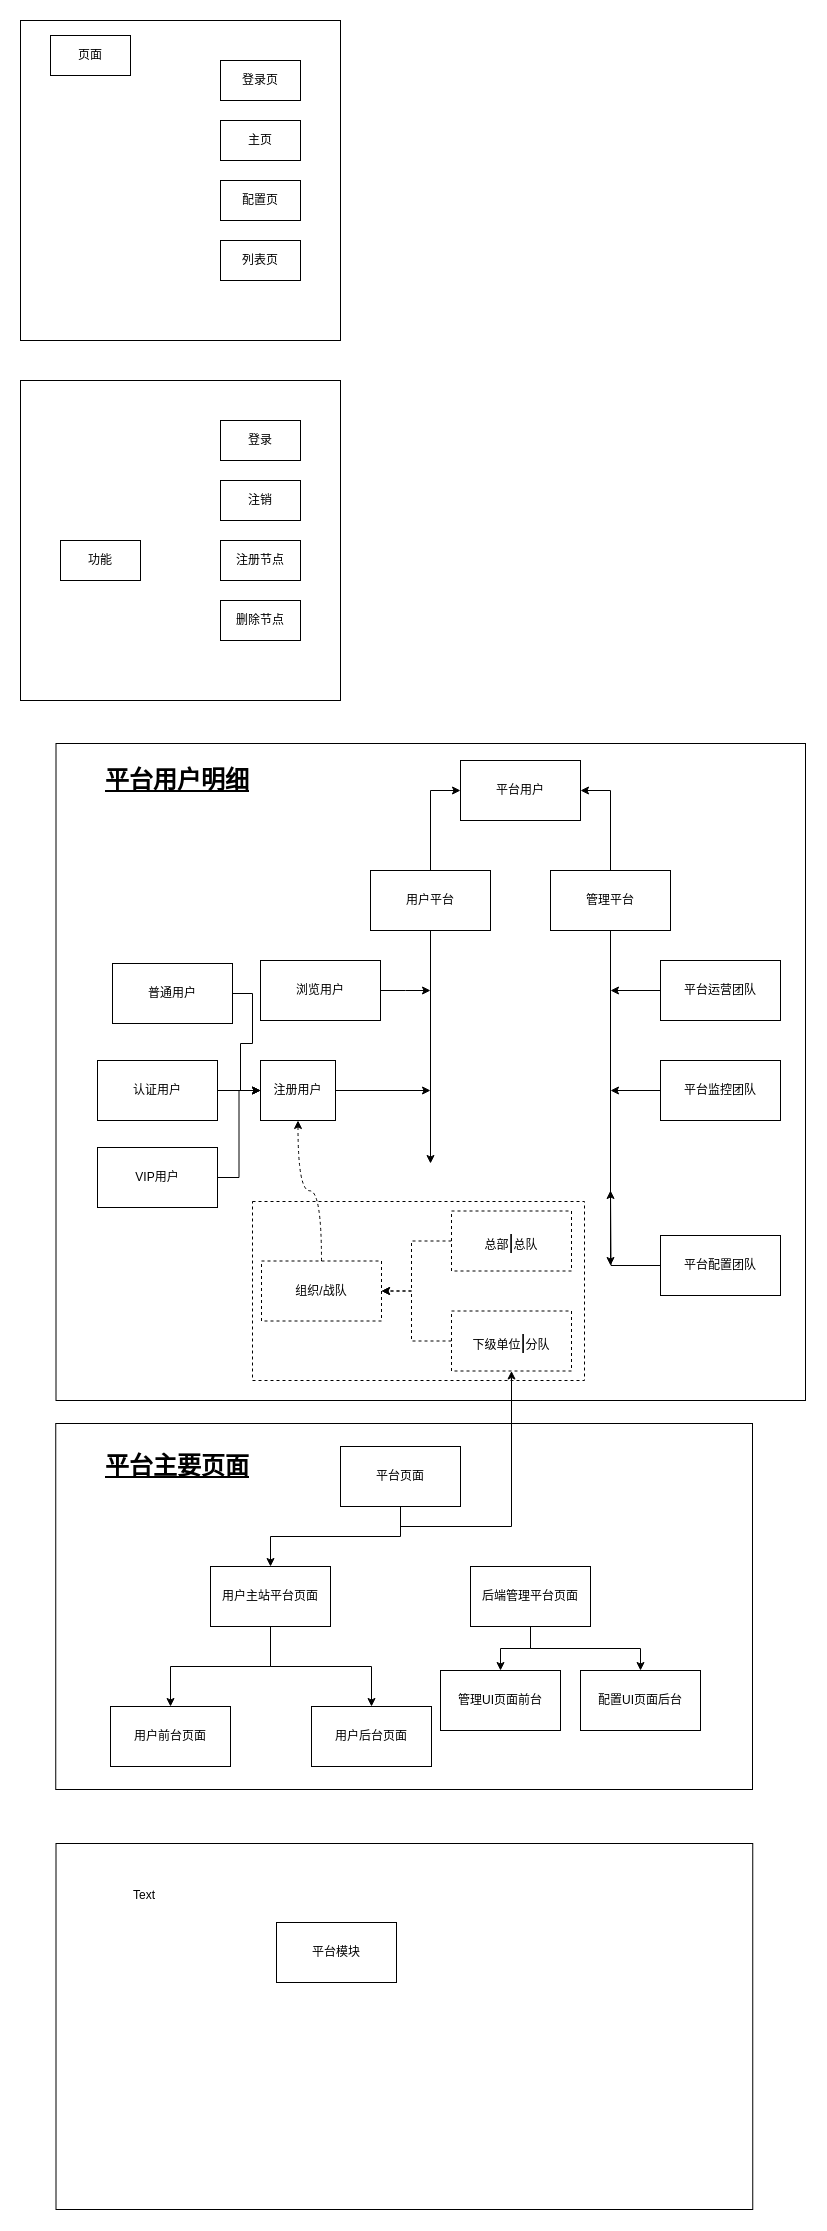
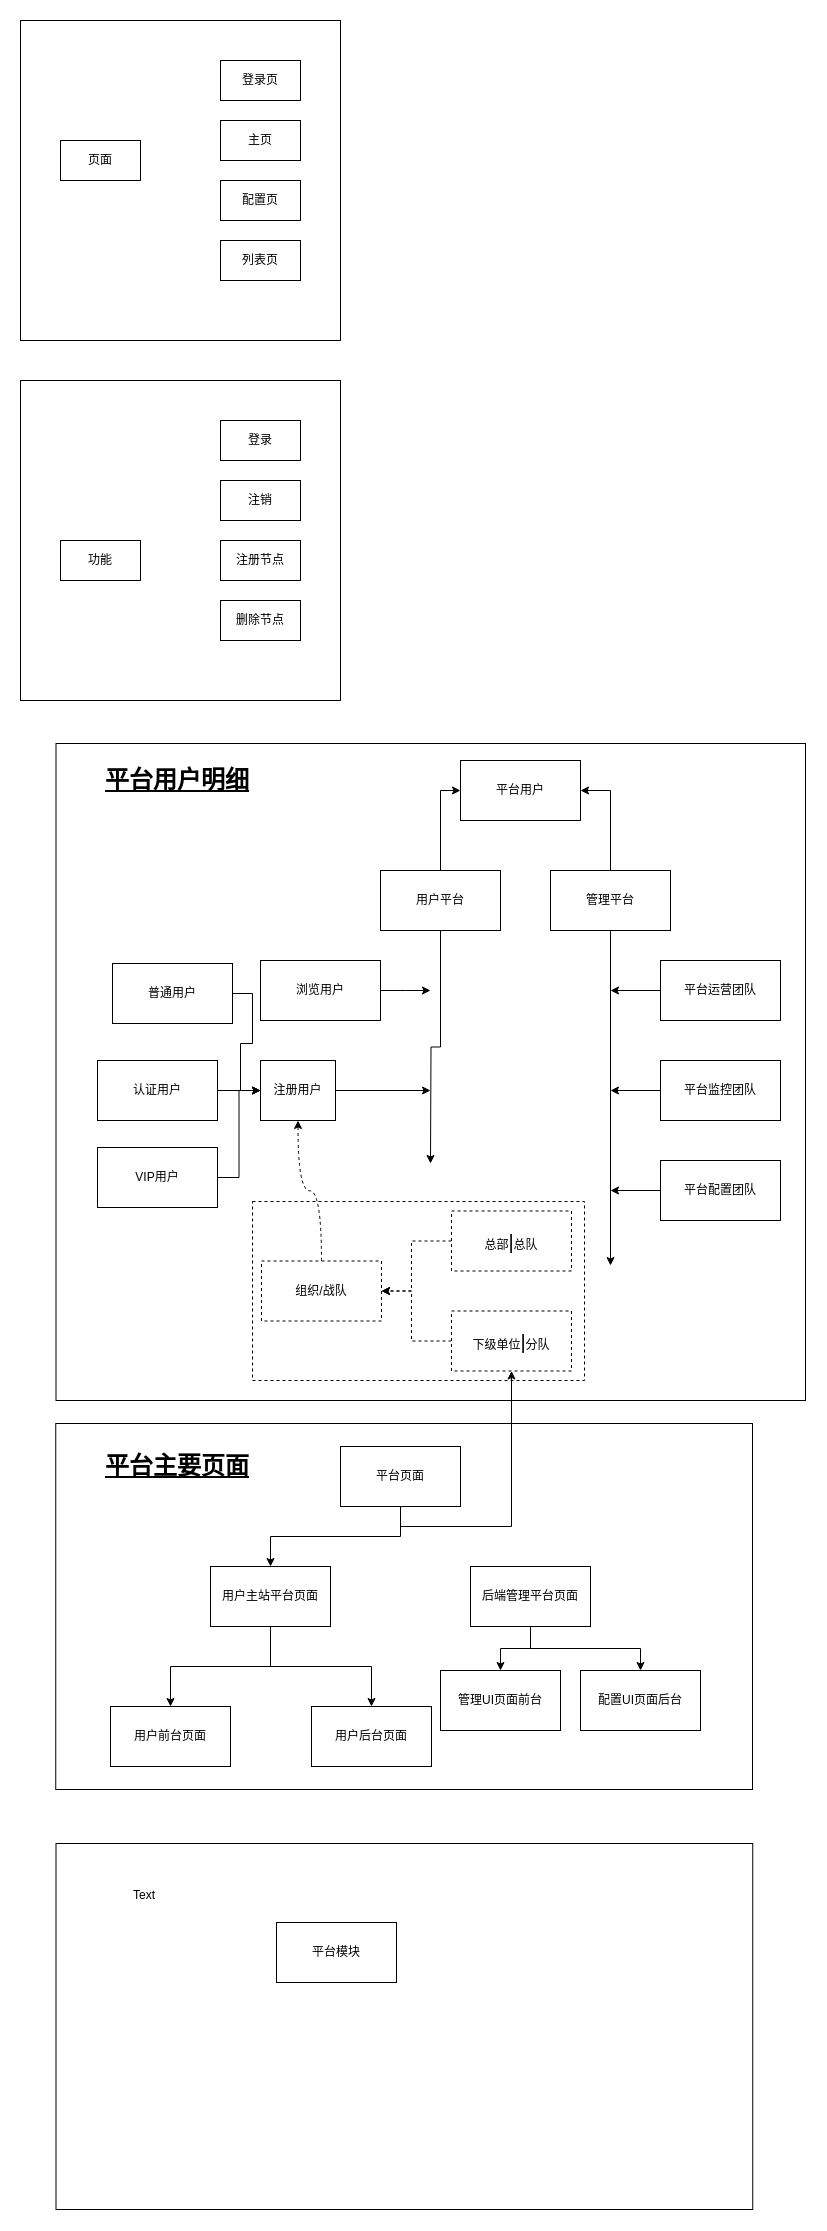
node "页面": moved (91, 56) -> (101, 161)
node "用户平台": moved (431, 901) -> (441, 901)
node "平台配置团队": moved (721, 1266) -> (721, 1191)
